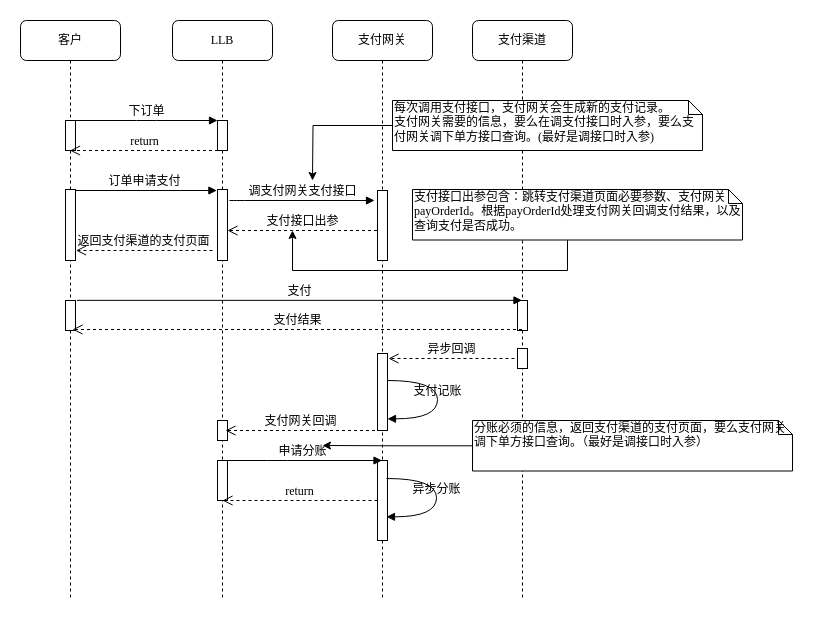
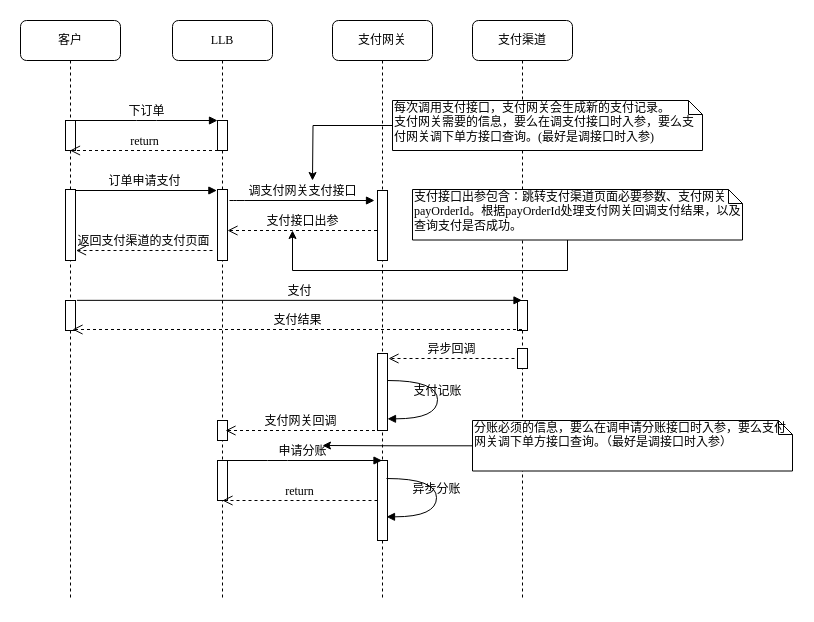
node "分账必须的信息，返回支付渠道的支付页面，要么支付网关调下单方接口查询。（最好是调接口时入参）": label "分账必须的信息，返回支付渠道的支付页面，要么支付网关调下单方接口查询。（最好是调接口时入参）" -> "分账必须的信息，要么在调申请分账接口时入参，要么支付网关调下单方接口查询。（最好是调接口时入参）"
